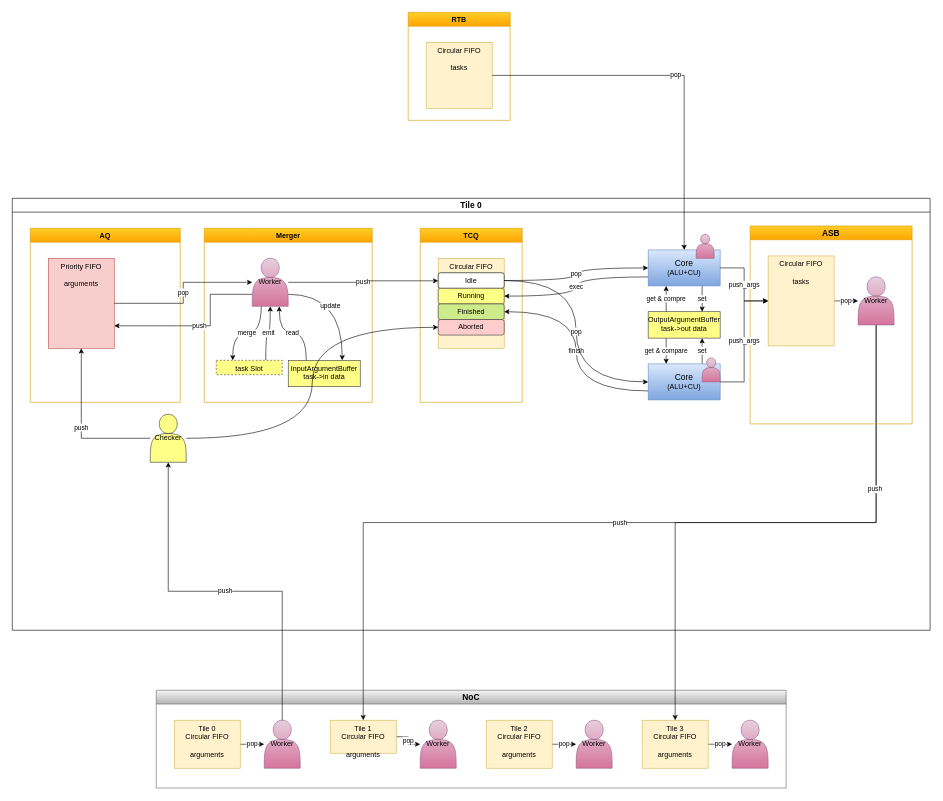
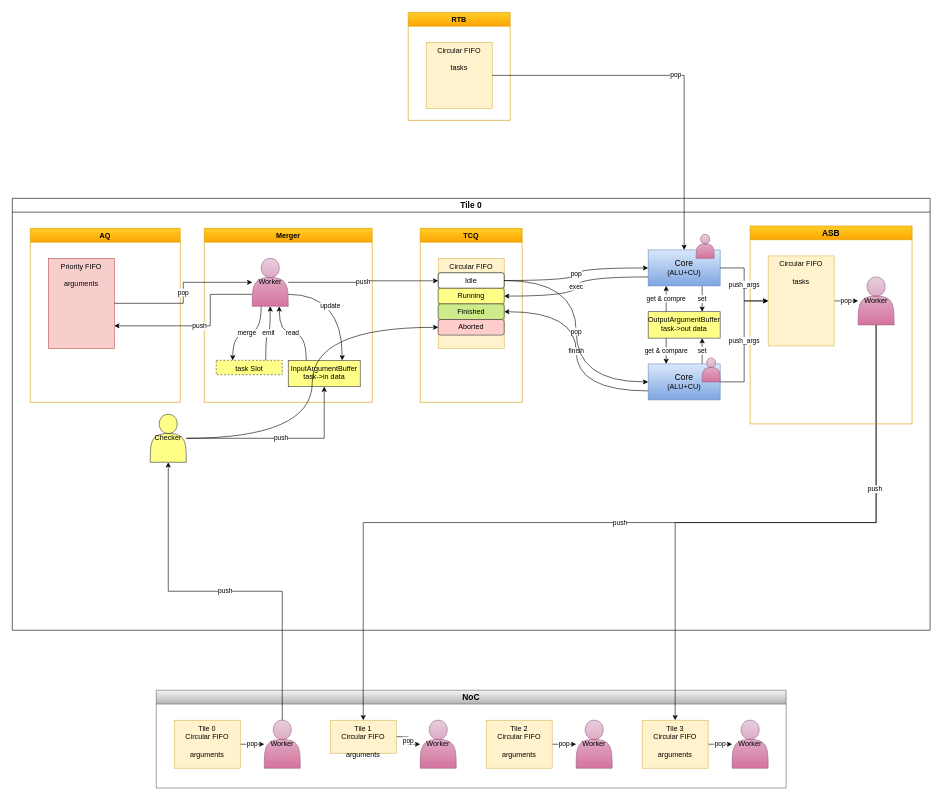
edge "Checker" -> "Priority FIFO arguments": now "Checker" -> "InputArgumentBuffer task->in data"
